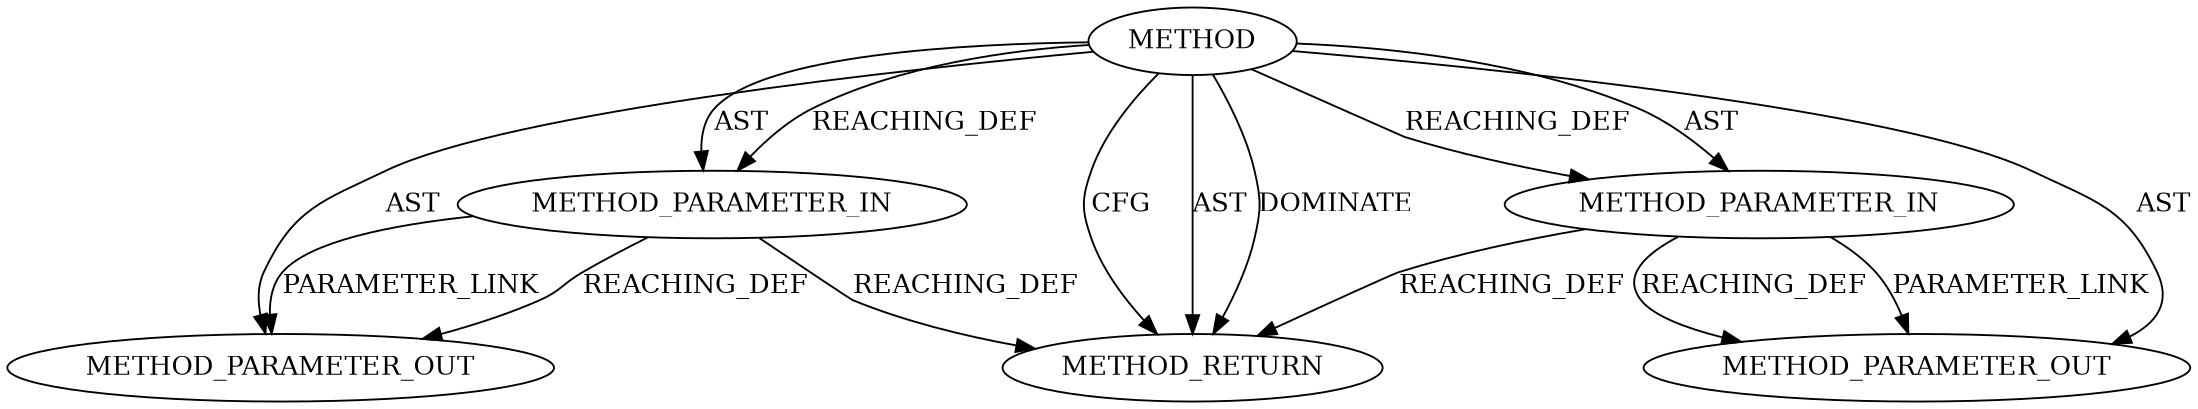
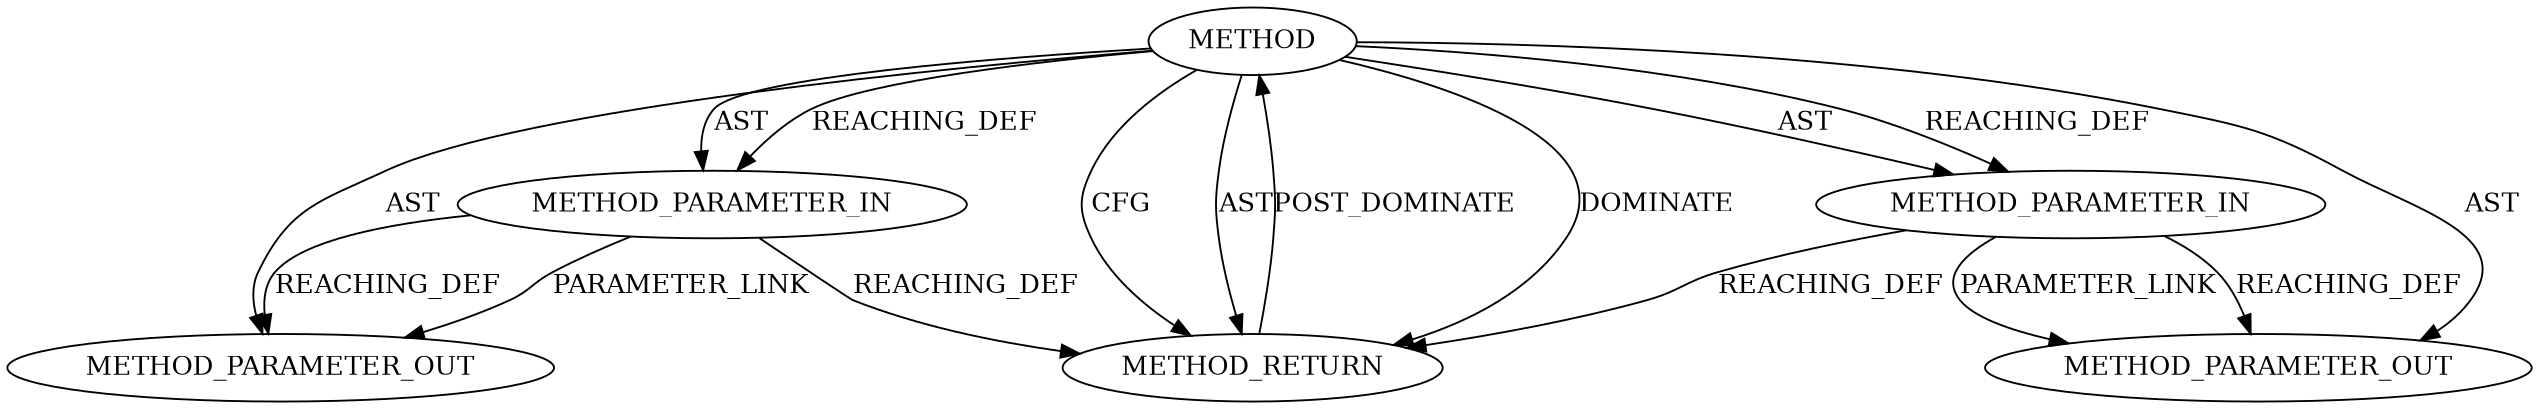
edge "METHOD_RETURN" -> "METHOD": added, label "POST_DOMINATE"
